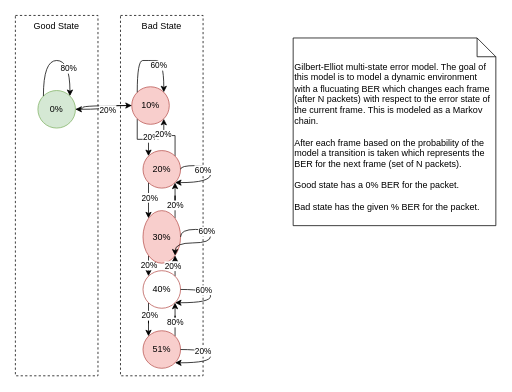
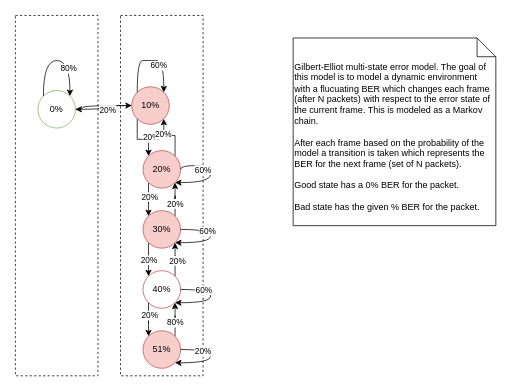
node "Good State": removed
node "Bad State": removed
node "0%": fillcolor #d5e8d4 -> #ffffff
node "30%": size 38x53 -> 38x38
